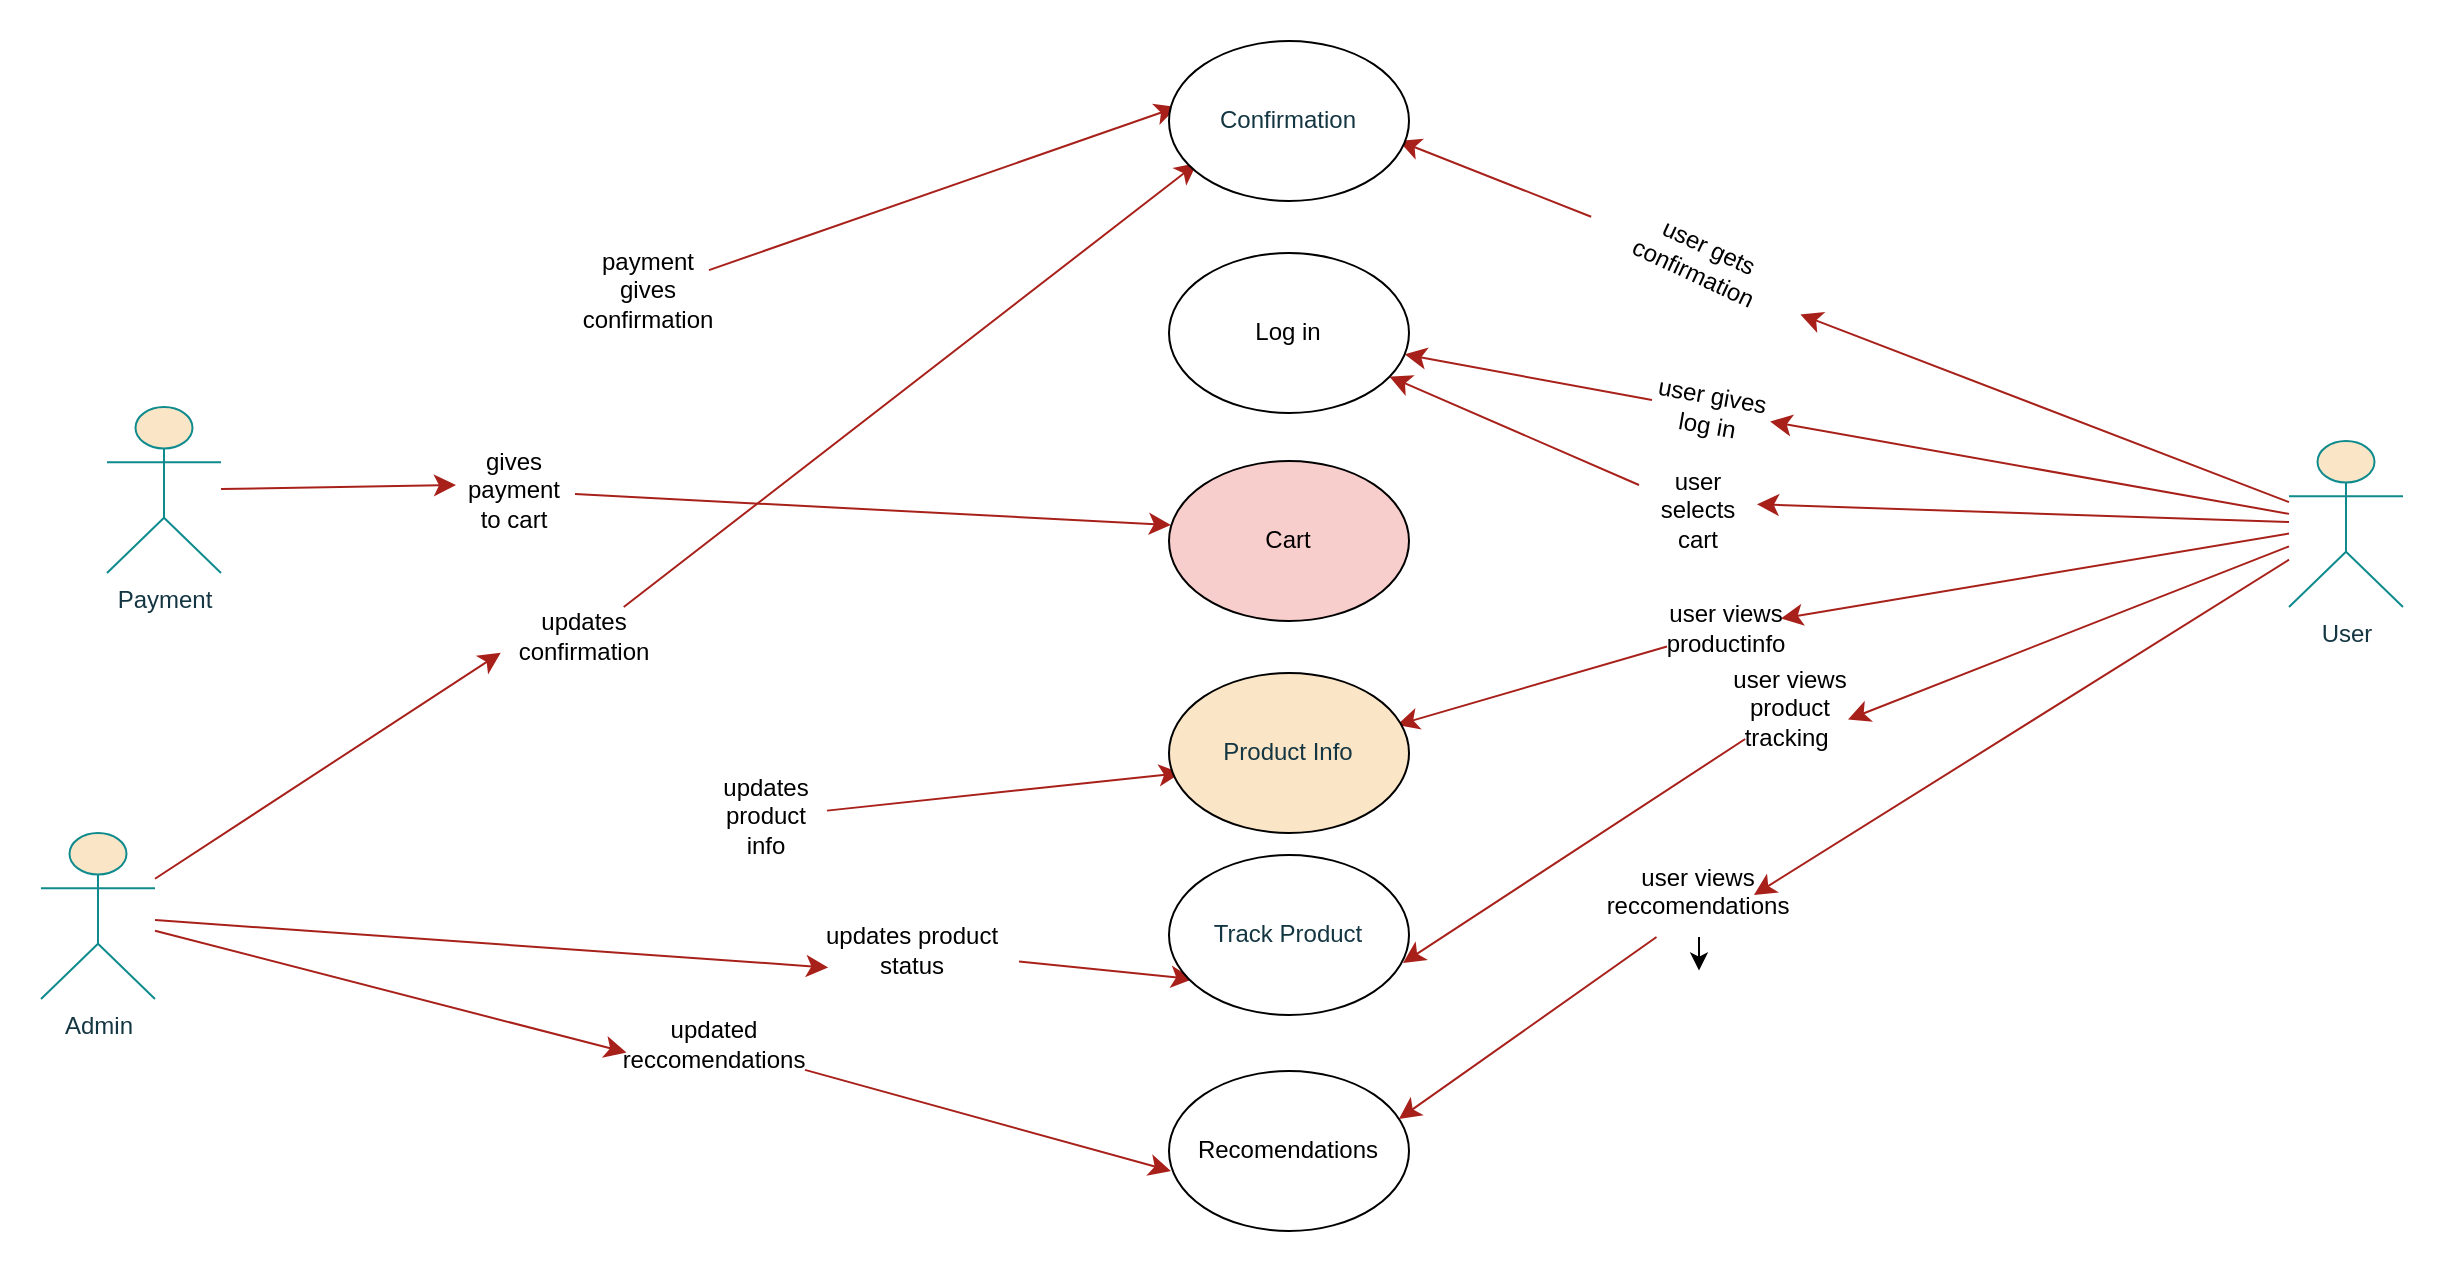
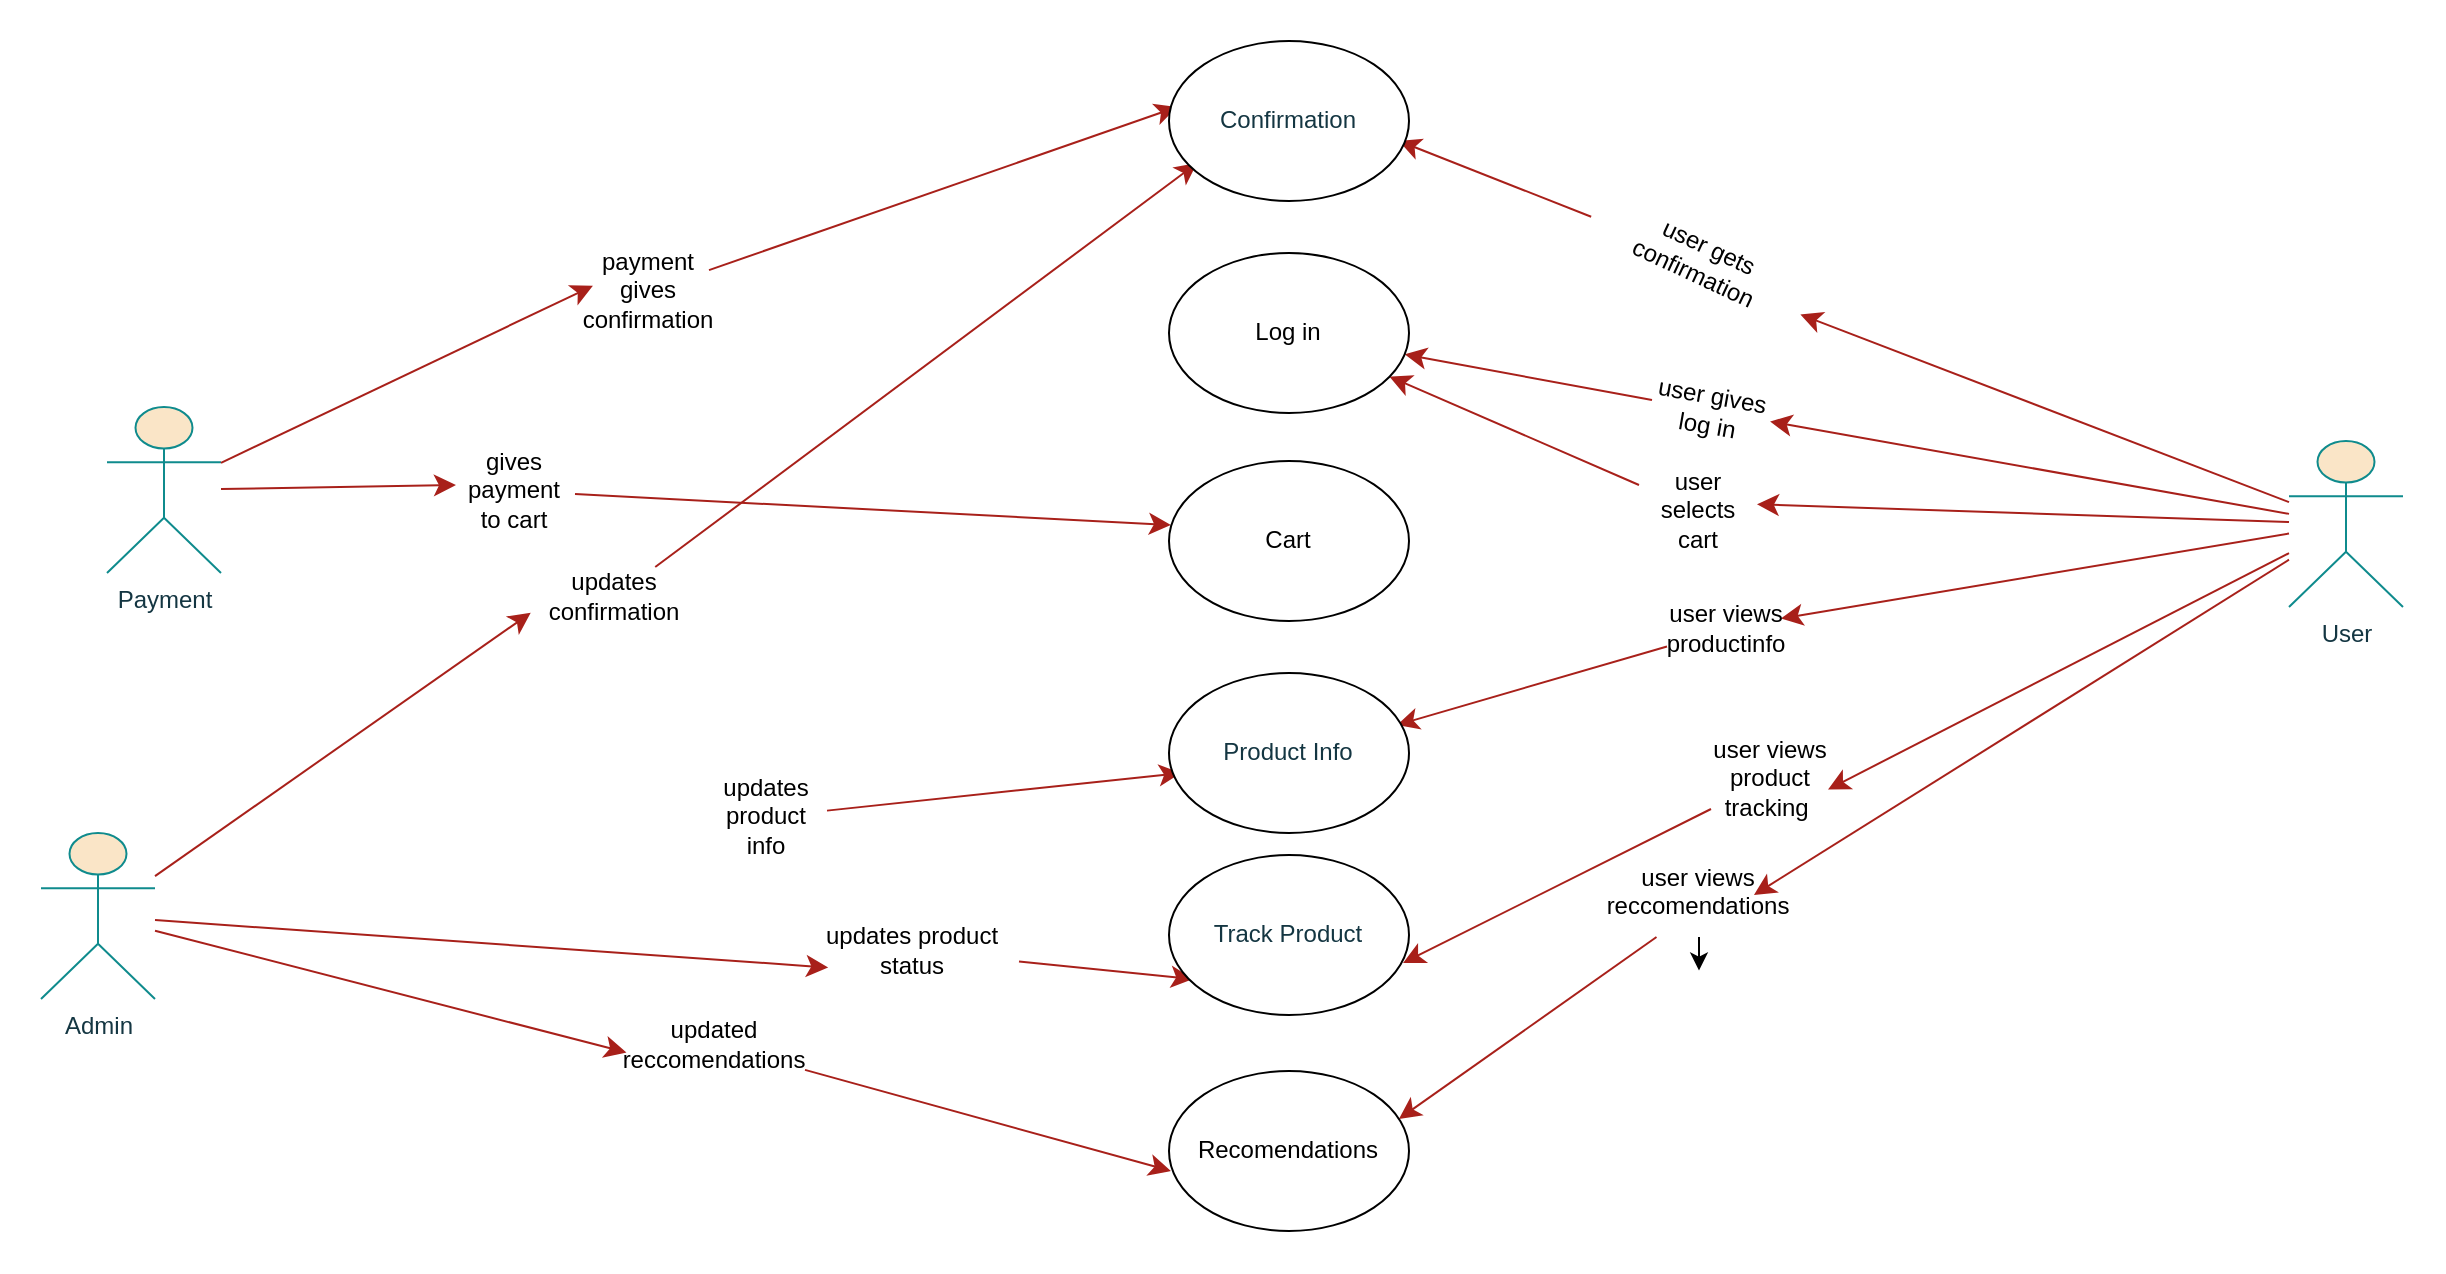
edge "Payment" -> "payment gives confirmation": added
node "Cart": fillcolor #f8cecc -> #ffffff
node "updates confirmation": moved (585, 637) -> (615, 597)
node "user views product tracking": moved (1791, 709) -> (1771, 779)
node "Product Info": fillcolor #fae5c7 -> #ffffff
